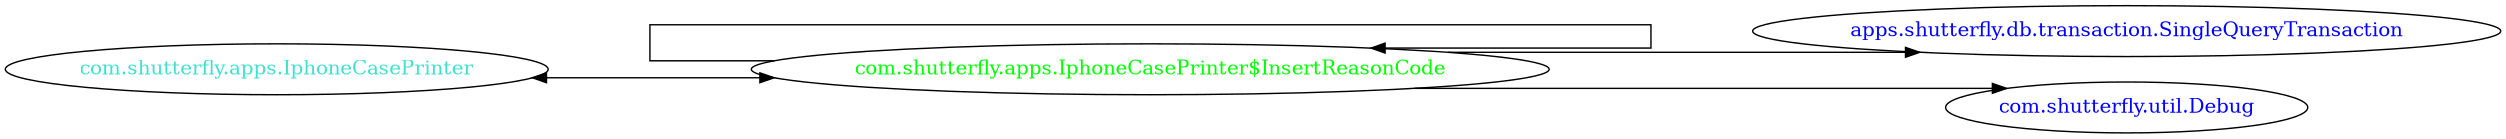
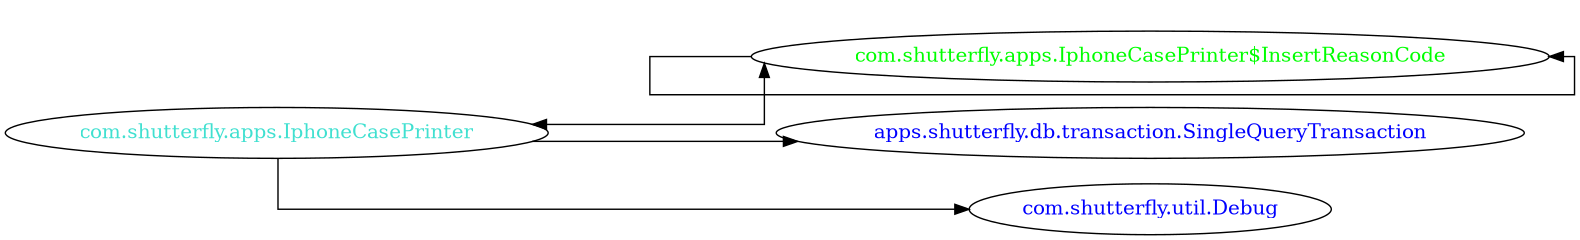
edge "com.shutterfly.apps.IphoneCasePrinter$InsertReasonCode" -> "apps.shutterfly.db.transaction.SingleQueryTransaction": now "com.shutterfly.apps.IphoneCasePrinter" -> "apps.shutterfly.db.transaction.SingleQueryTransaction"
edge "com.shutterfly.apps.IphoneCasePrinter$InsertReasonCode" -> "com.shutterfly.util.Debug": now "com.shutterfly.apps.IphoneCasePrinter" -> "com.shutterfly.util.Debug"
